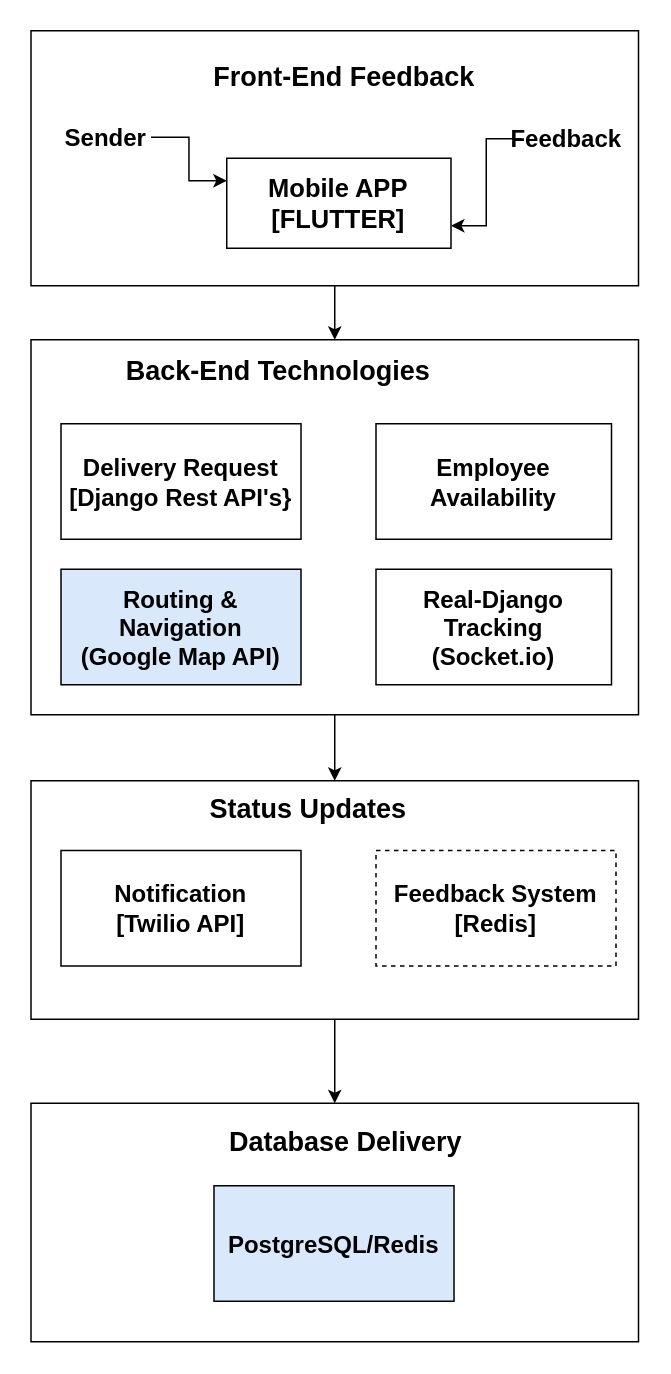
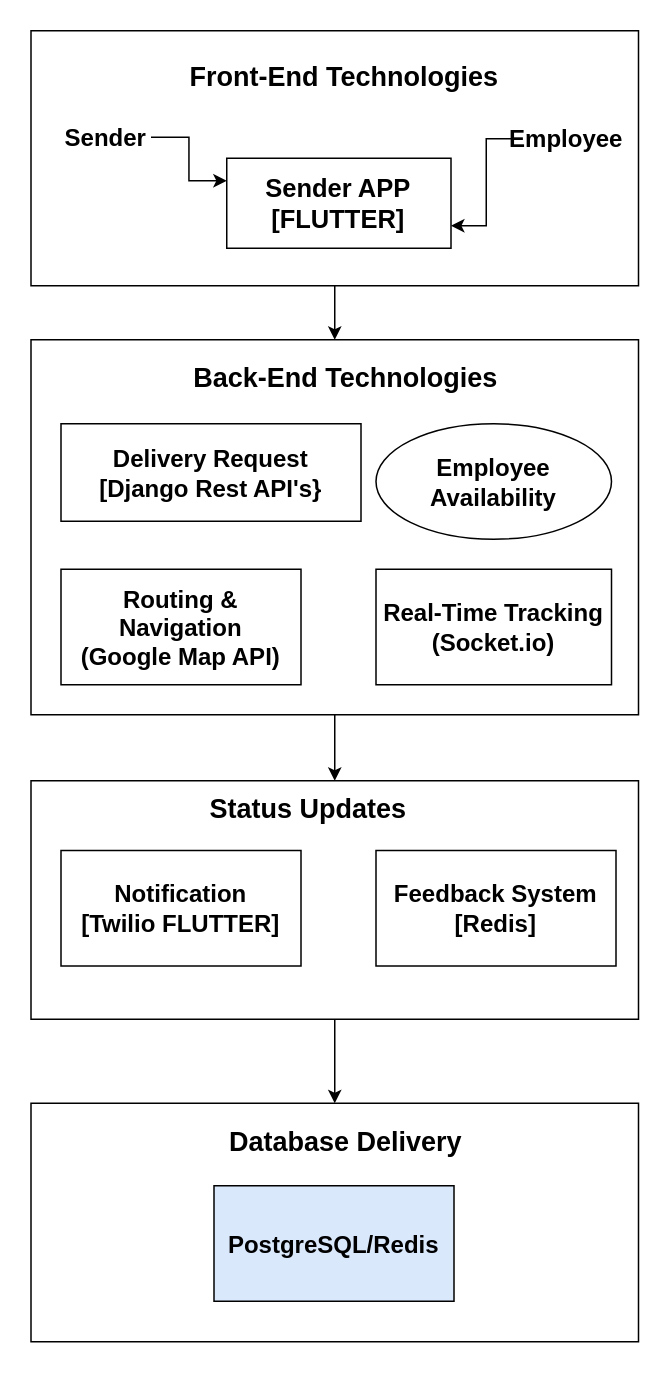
node "Front-End Feedback": label "Front-End Feedback" -> "Front-End Technologies"
node "Feedback": label "Feedback" -> "Employee"
node "Mobile APP [FLUTTER]": label "Mobile APP [FLUTTER]" -> "Sender APP [FLUTTER]"
node "Back-End Technologies": moved (278, 371) -> (346, 379)
node "Delivery Request [Django Rest API's}": size 240x116 -> 300x98
node "Employee Availability": shape rectangle -> ellipse
node "Routing & Navigation (Google Map API)": fillcolor #dae8fc -> #ffffff
node "Real-Django Tracking (Socket.io)": label "Real-Django Tracking (Socket.io)" -> "Real-Time Tracking (Socket.io)"
node "Notification [Twilio API]": label "Notification [Twilio API]" -> "Notification [Twilio FLUTTER]"
node "Feedback System [Redis]": style dashed -> solid
